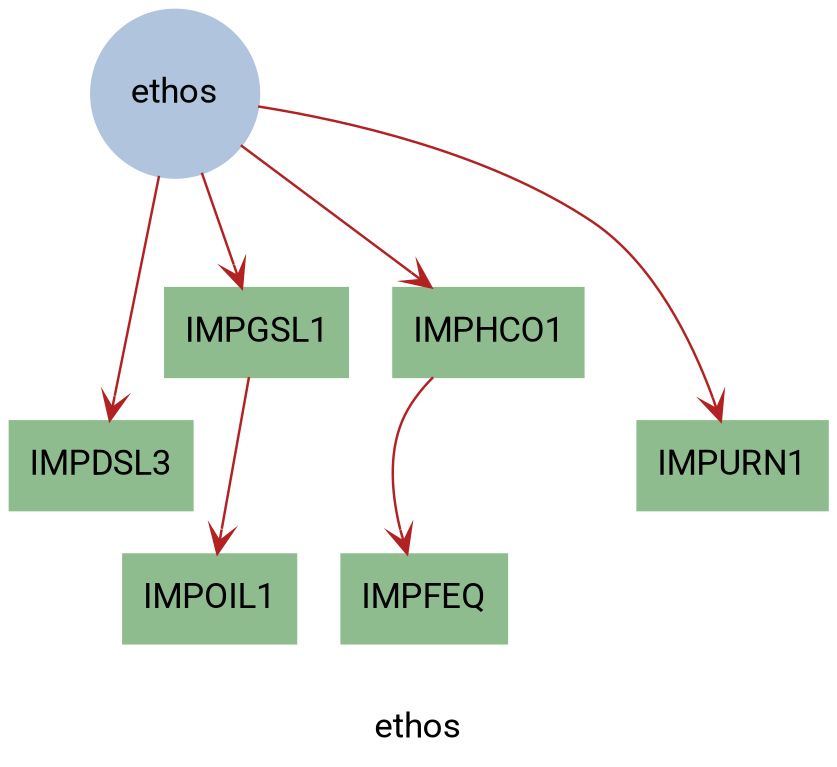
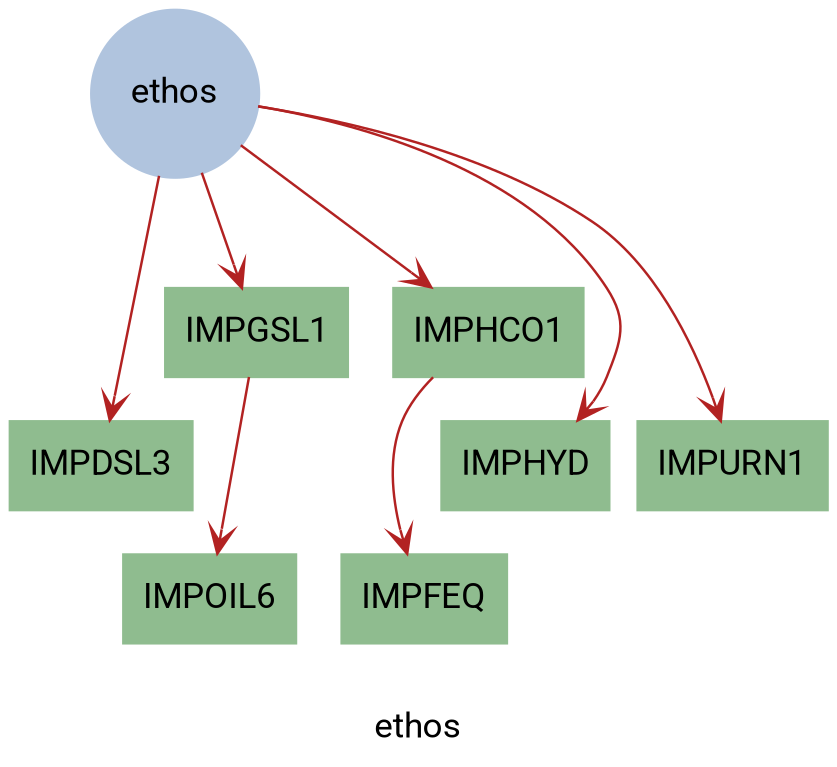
node "IMPHYD": added
node "IMPOIL1": label "IMPOIL1" -> "IMPOIL6"
